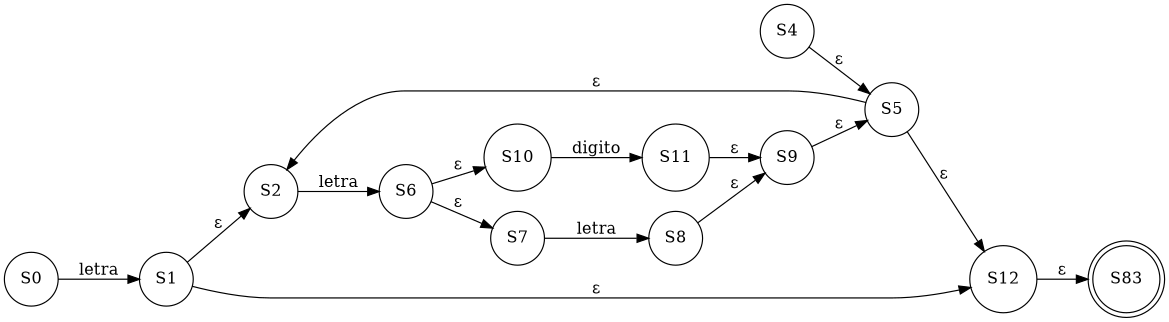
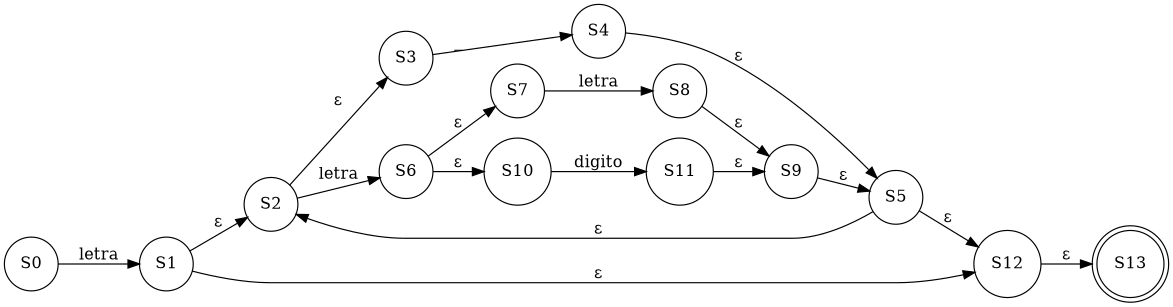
node "S3": added
node "S83": label "S83" -> "S13"
